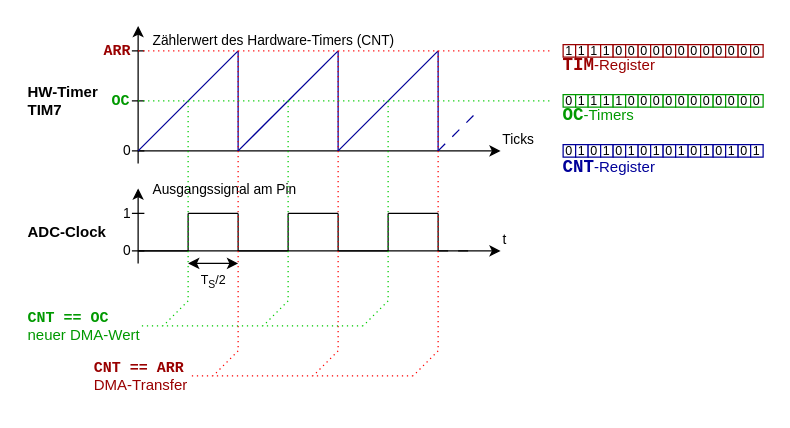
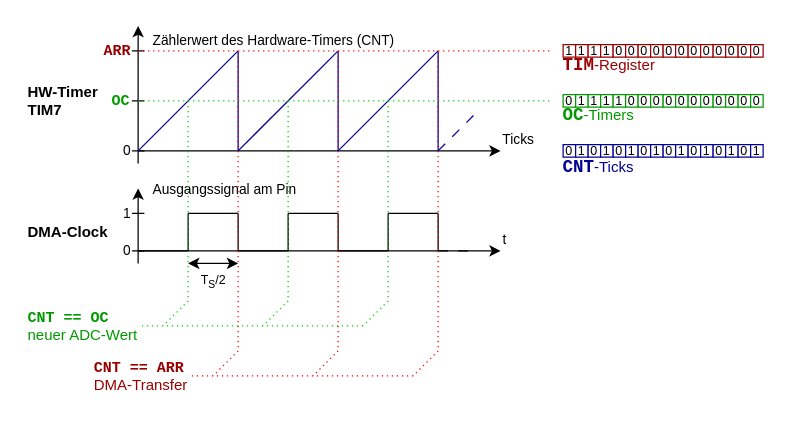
node "CNT-Register": label "CNT-Register" -> "CNT-Ticks"
node "ADC-Clock": label "ADC-Clock" -> "DMA-Clock"
node "CNT == OC neuer DMA-Wert": label "CNT == OC neuer DMA-Wert" -> "CNT == OC neuer ADC-Wert"
